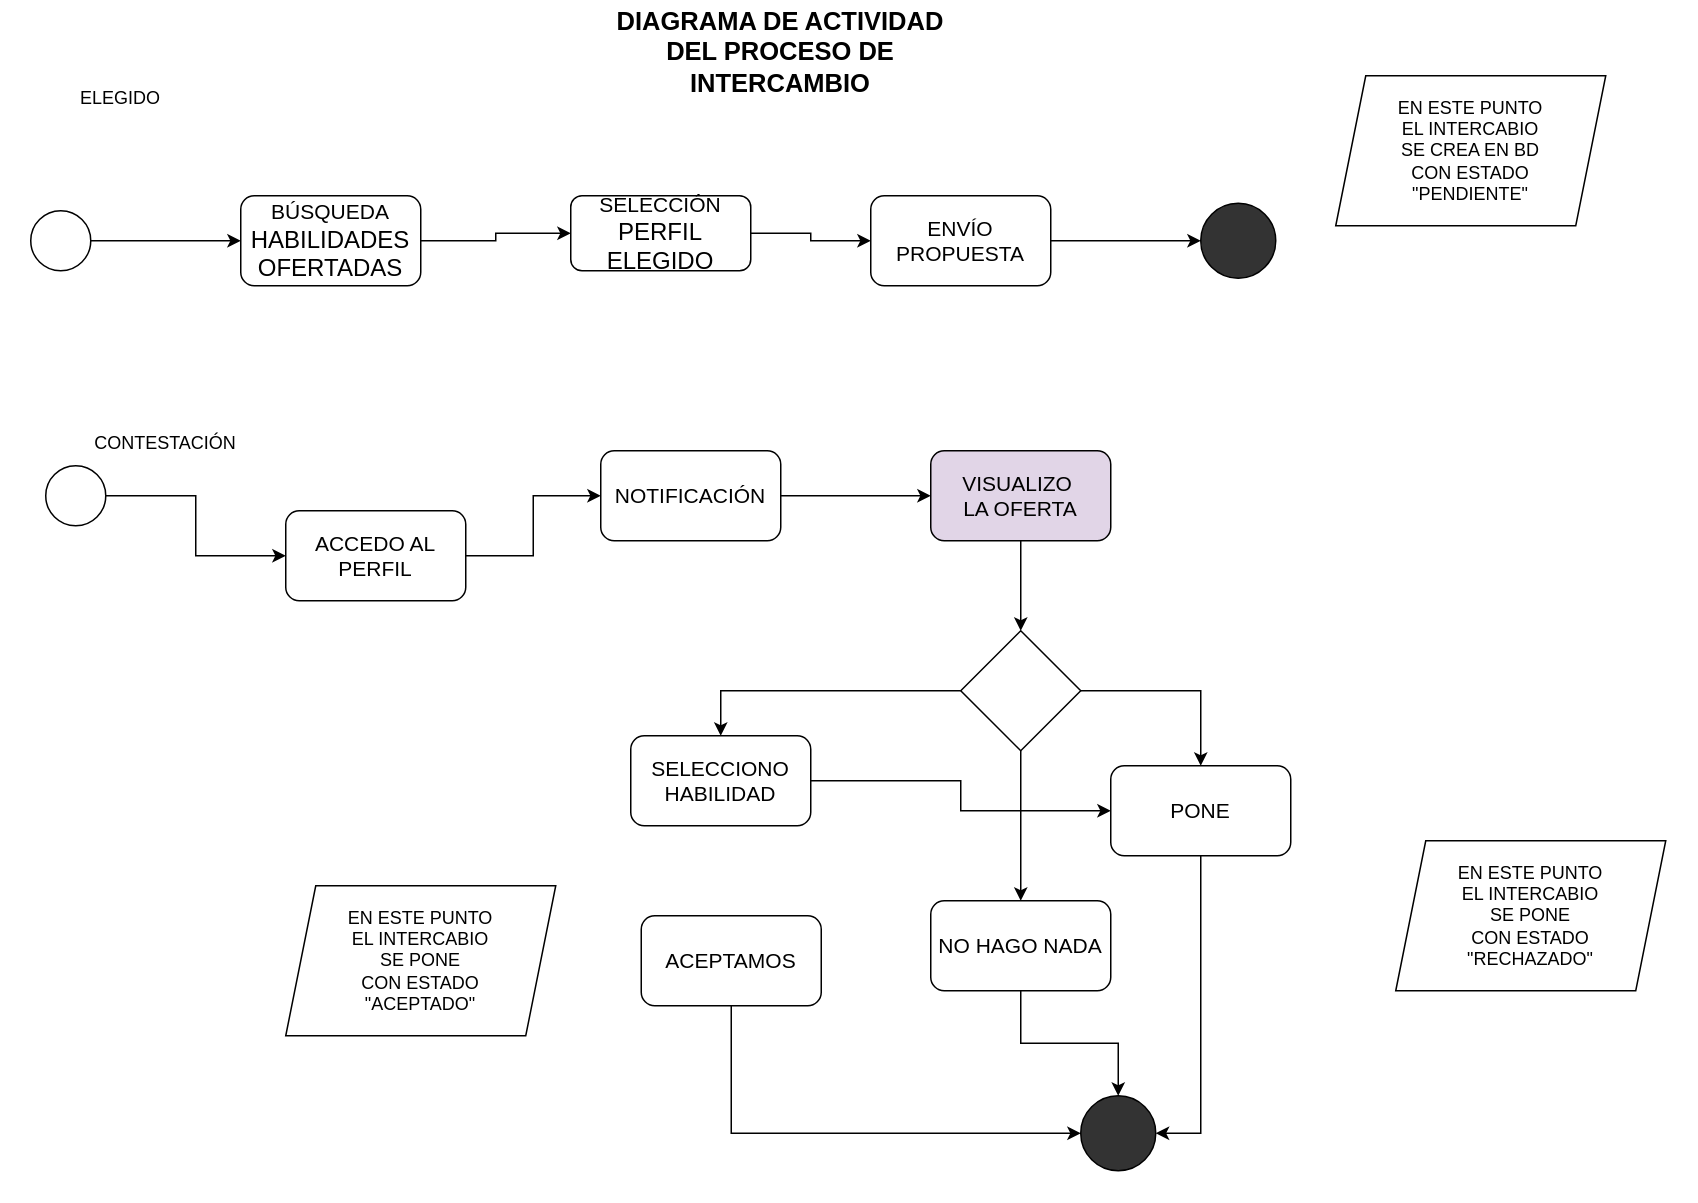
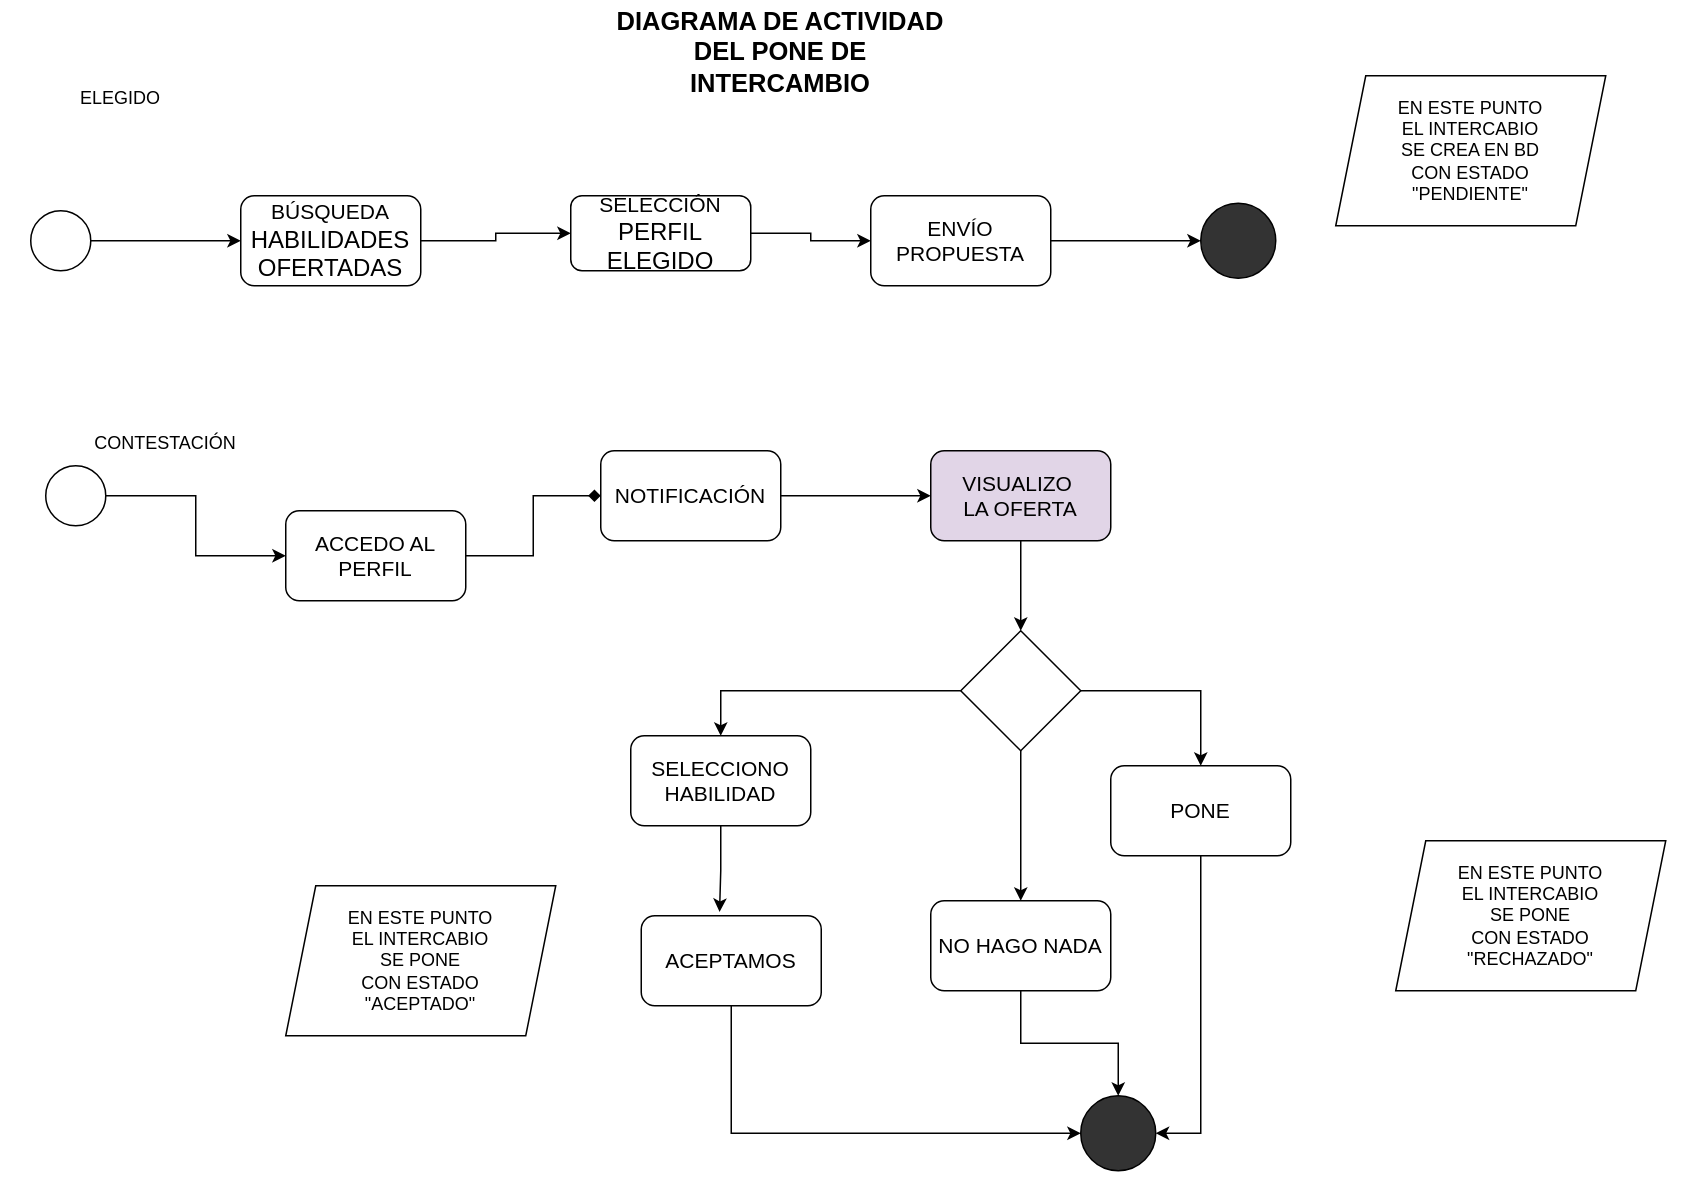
node "DIAGRAMA DE ACTIVIDAD DEL PROCESO DE INTERCAMBIO": label "DIAGRAMA DE ACTIVIDAD DEL PROCESO DE INTERCAMBIO" -> "DIAGRAMA DE ACTIVIDAD DEL PONE DE INTERCAMBIO"
edge "ACCEDO AL PERFIL" -> "NOTIFICACIÓN": arrowhead classic -> diamond
edge "SELECCIONO HABILIDAD" -> "PONE": now "SELECCIONO HABILIDAD" -> "ACEPTAMOS"
